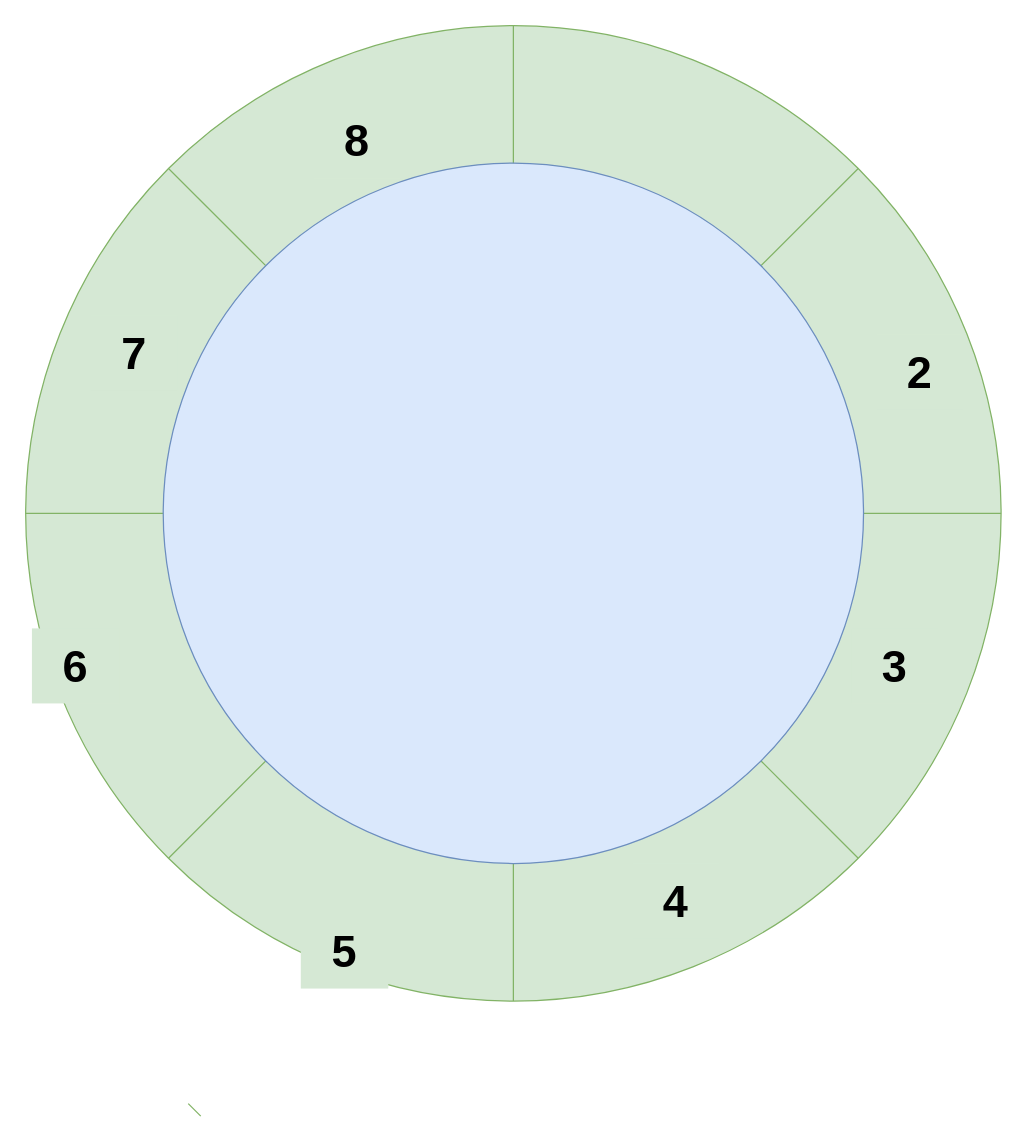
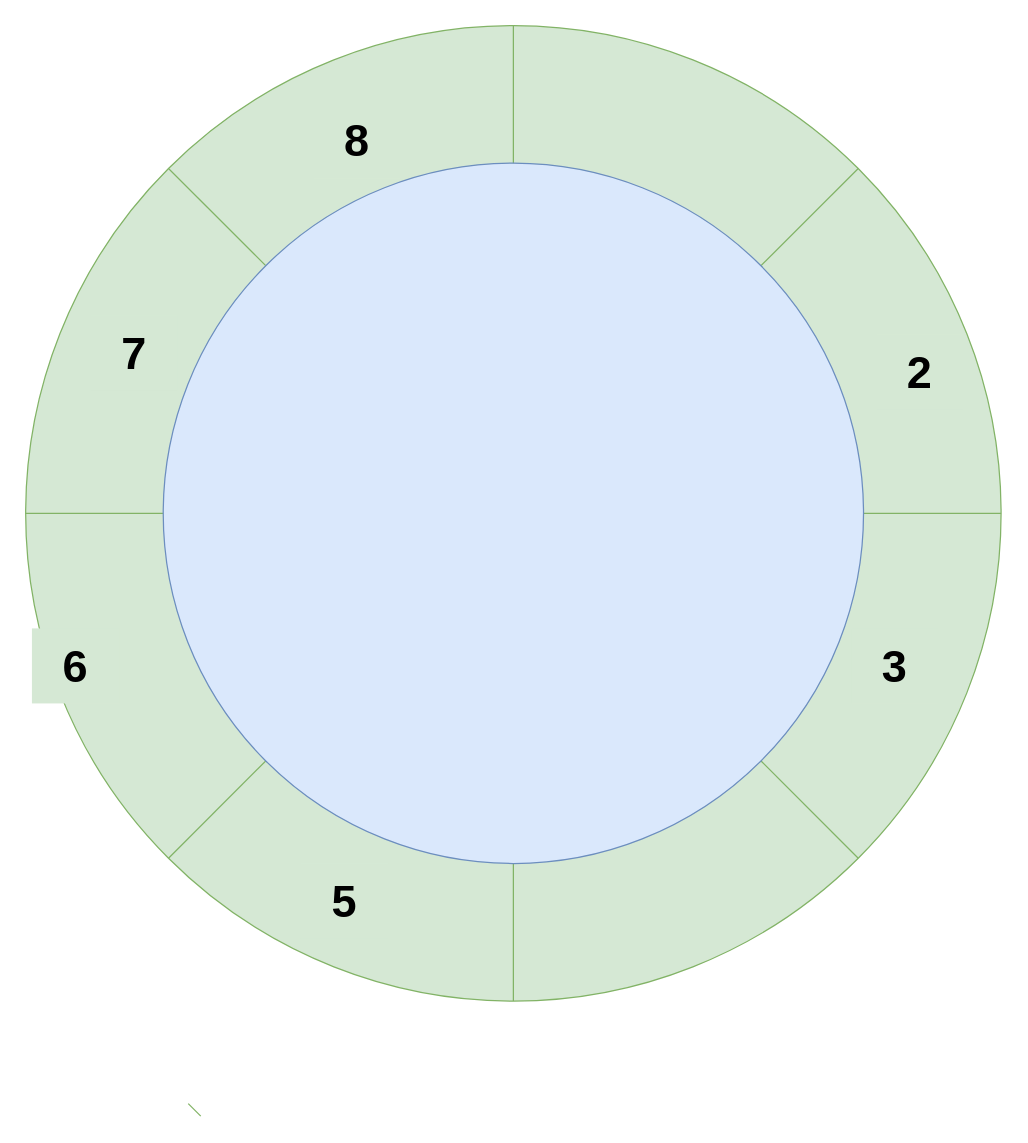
node "4": removed
node "5": moved (344, 951) -> (344, 901)
